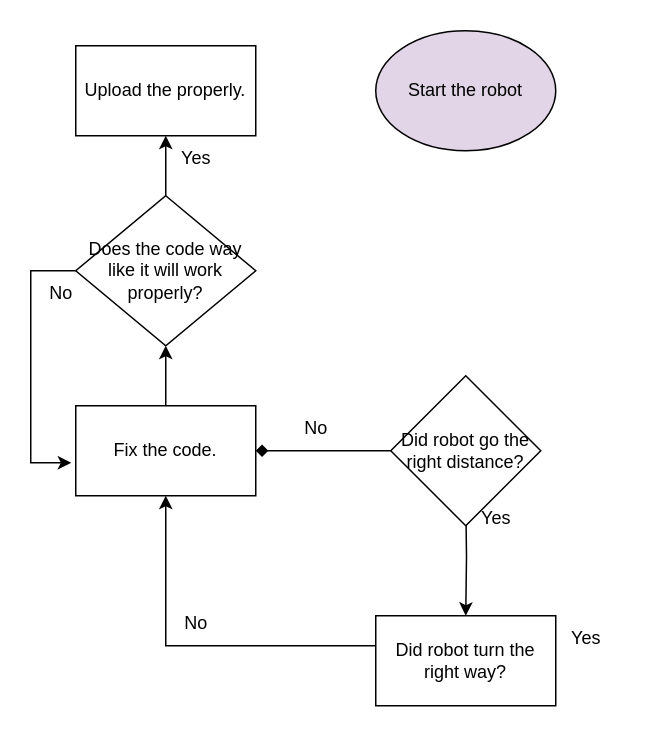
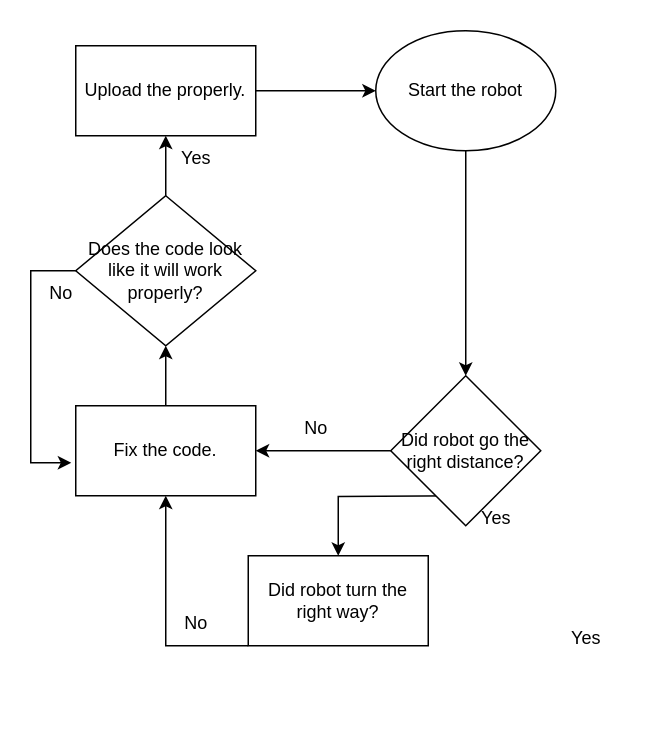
edge "Upload the properly." -> "Start the robot": added
node "Start the robot": fillcolor #e1d5e7 -> #ffffff
edge "Start the robot" -> "Did robot go the right distance?": added
node "Does the code way like it will work properly?": label "Does the code way like it will work properly?" -> "Does the code look like it will work properly?"
edge "Did robot go the right distance?" -> "Fix the code.": arrowhead diamond -> classic
node "Did robot turn the right way?": moved (466, 661) -> (338, 601)
